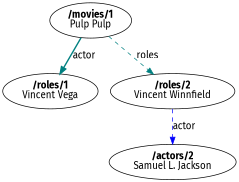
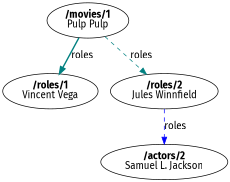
edge "/movies/1" -> "/roles/1": label "actor" -> "roles"
node "/roles/2": text "Vincent Winnfield" -> "Jules Winnfield"
edge "/roles/2" -> "/actors/2": label "actor" -> "roles"
